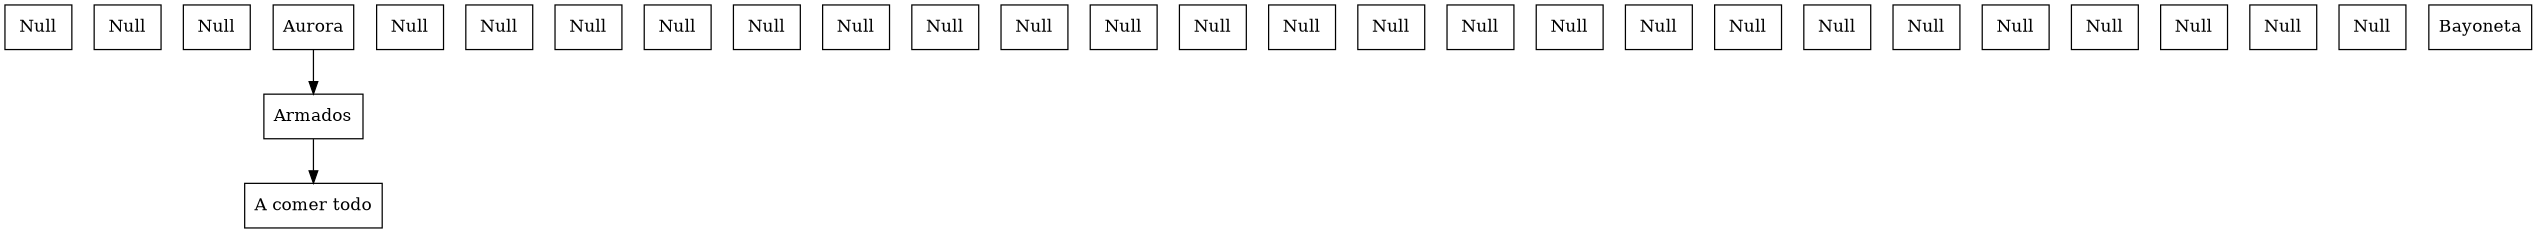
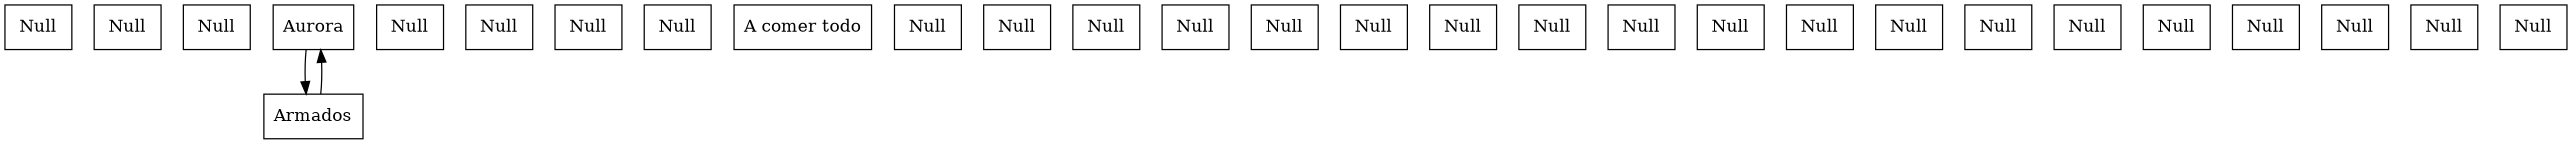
node "Bayoneta": removed
edge "Armados" -> "A comer todo": now "Armados" -> "Aurora"
